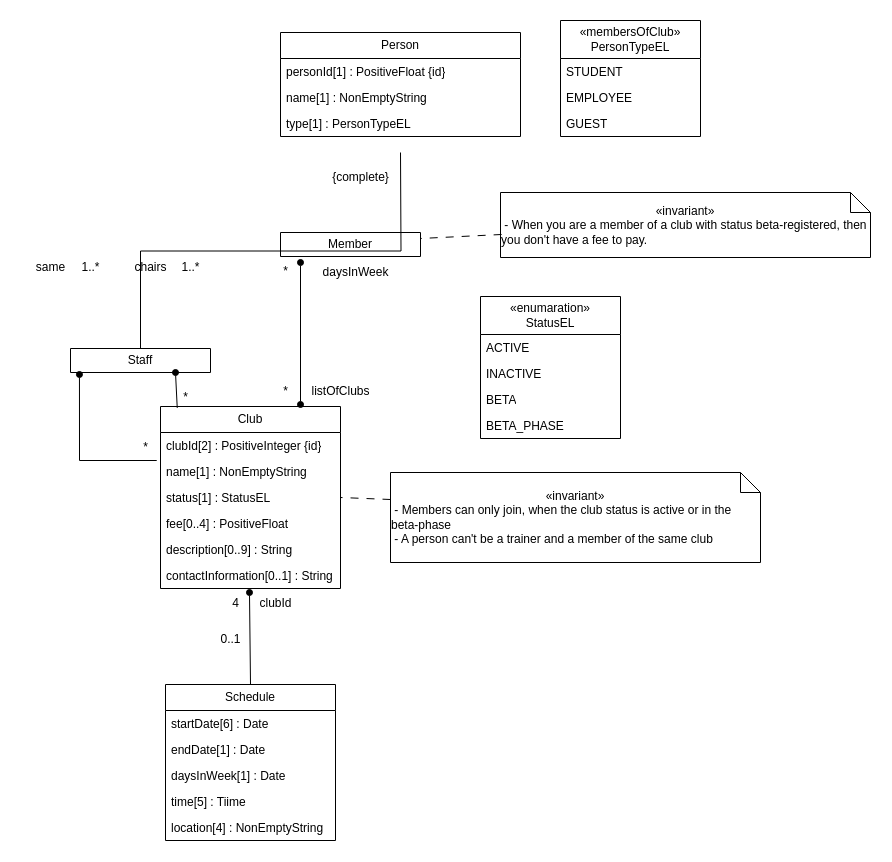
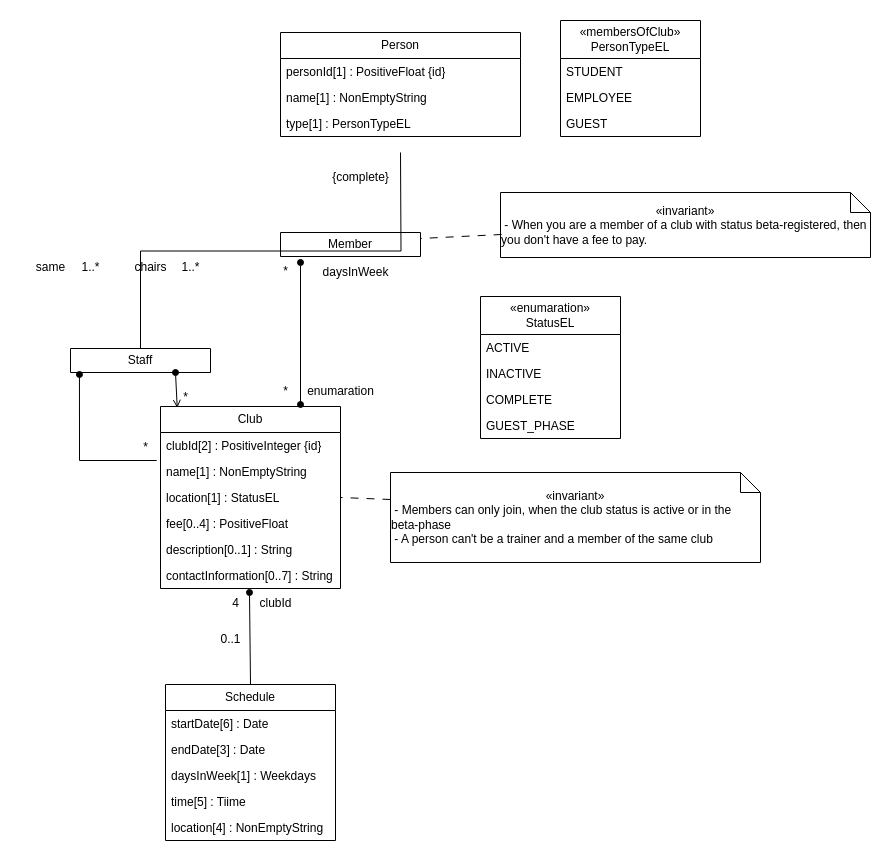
node "listOfClubs": label "listOfClubs" -> "enumaration"
node "BETA": label "BETA" -> "COMPLETE"
edge "Club" -> "Staff": arrowhead none -> open
node "BETA_PHASE": label "BETA_PHASE" -> "GUEST_PHASE"
node "status[1] : StatusEL": label "status[1] : StatusEL" -> "location[1] : StatusEL"
node "description[0..9] : String": label "description[0..9] : String" -> "description[0..1] : String"
node "contactInformation[0..1] : String": label "contactInformation[0..1] : String" -> "contactInformation[0..7] : String"
node "endDate[1] : Date": label "endDate[1] : Date" -> "endDate[3] : Date"
node "daysInWeek[1] : Date": label "daysInWeek[1] : Date" -> "daysInWeek[1] : Weekdays"
